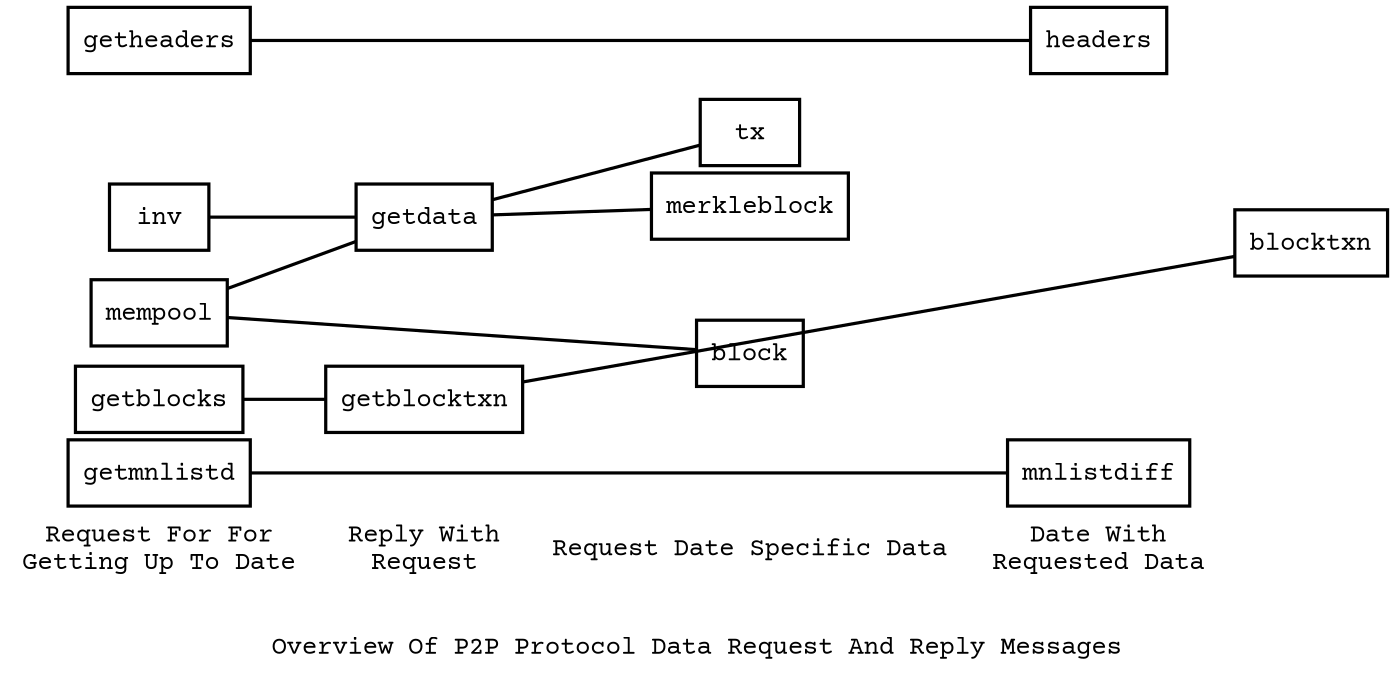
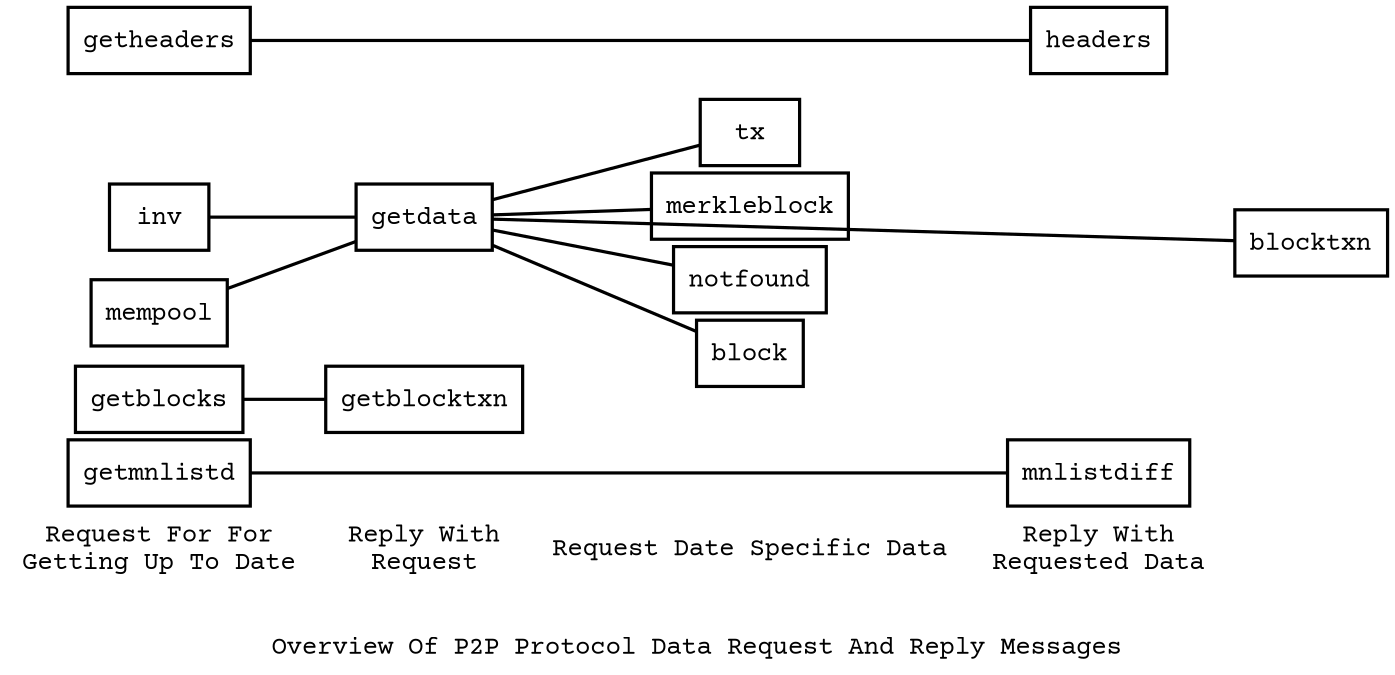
node "notfound": added
edge "blocktxn" -- "getblocktxn": now "blocktxn" -- "getdata"
edge "mempool" -- "block": now "getdata" -- "block"
node "Date With Requested Data": label "Date With Requested Data" -> "Reply With Requested Data"
